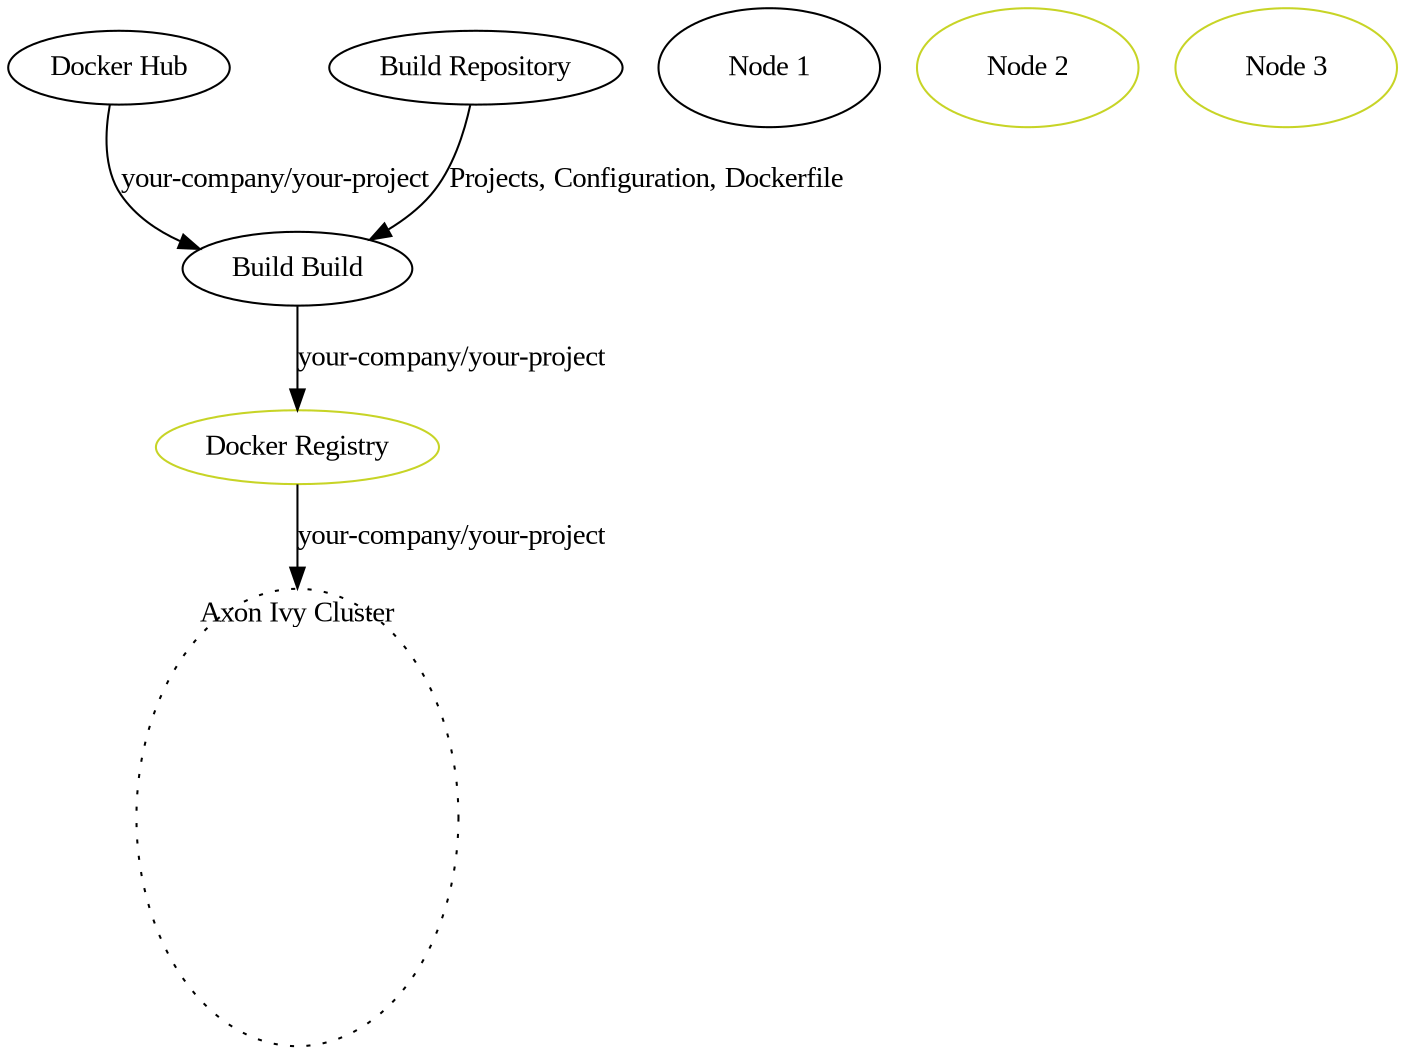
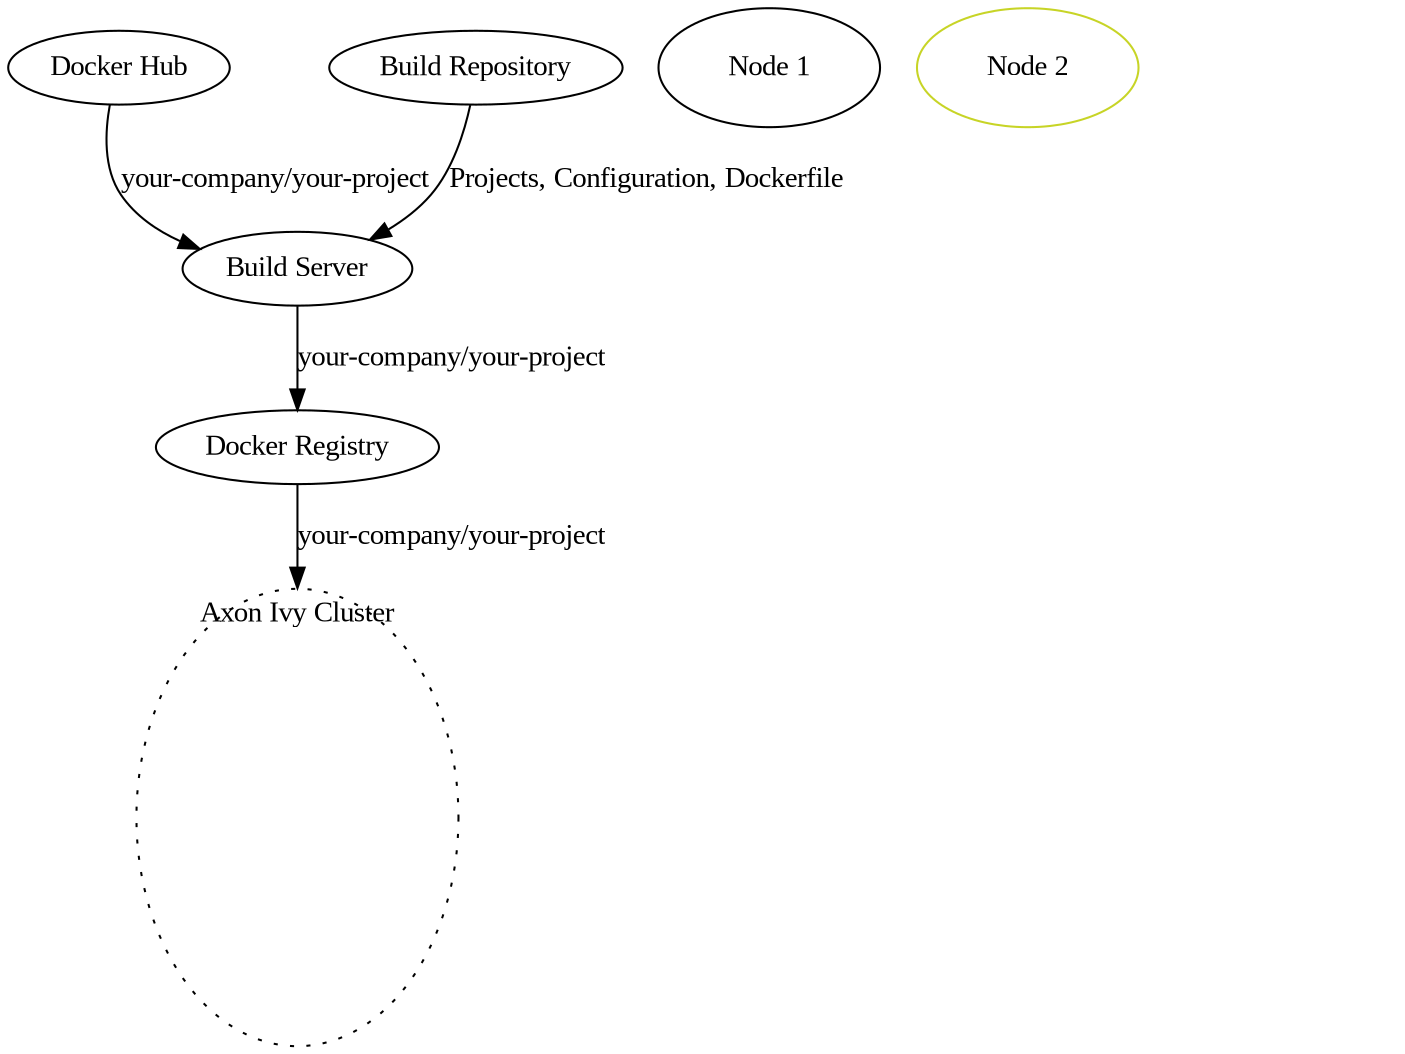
node "Node 3": removed
node "Build Build": label "Build Build" -> "Build Server"
node "Docker Registry": color #c7d426 -> black
